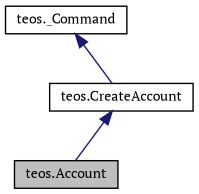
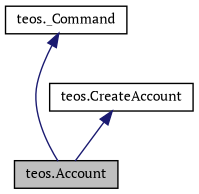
edge "teos.CreateAccount" -> "teos._Command": now "teos.Account" -> "teos._Command"
